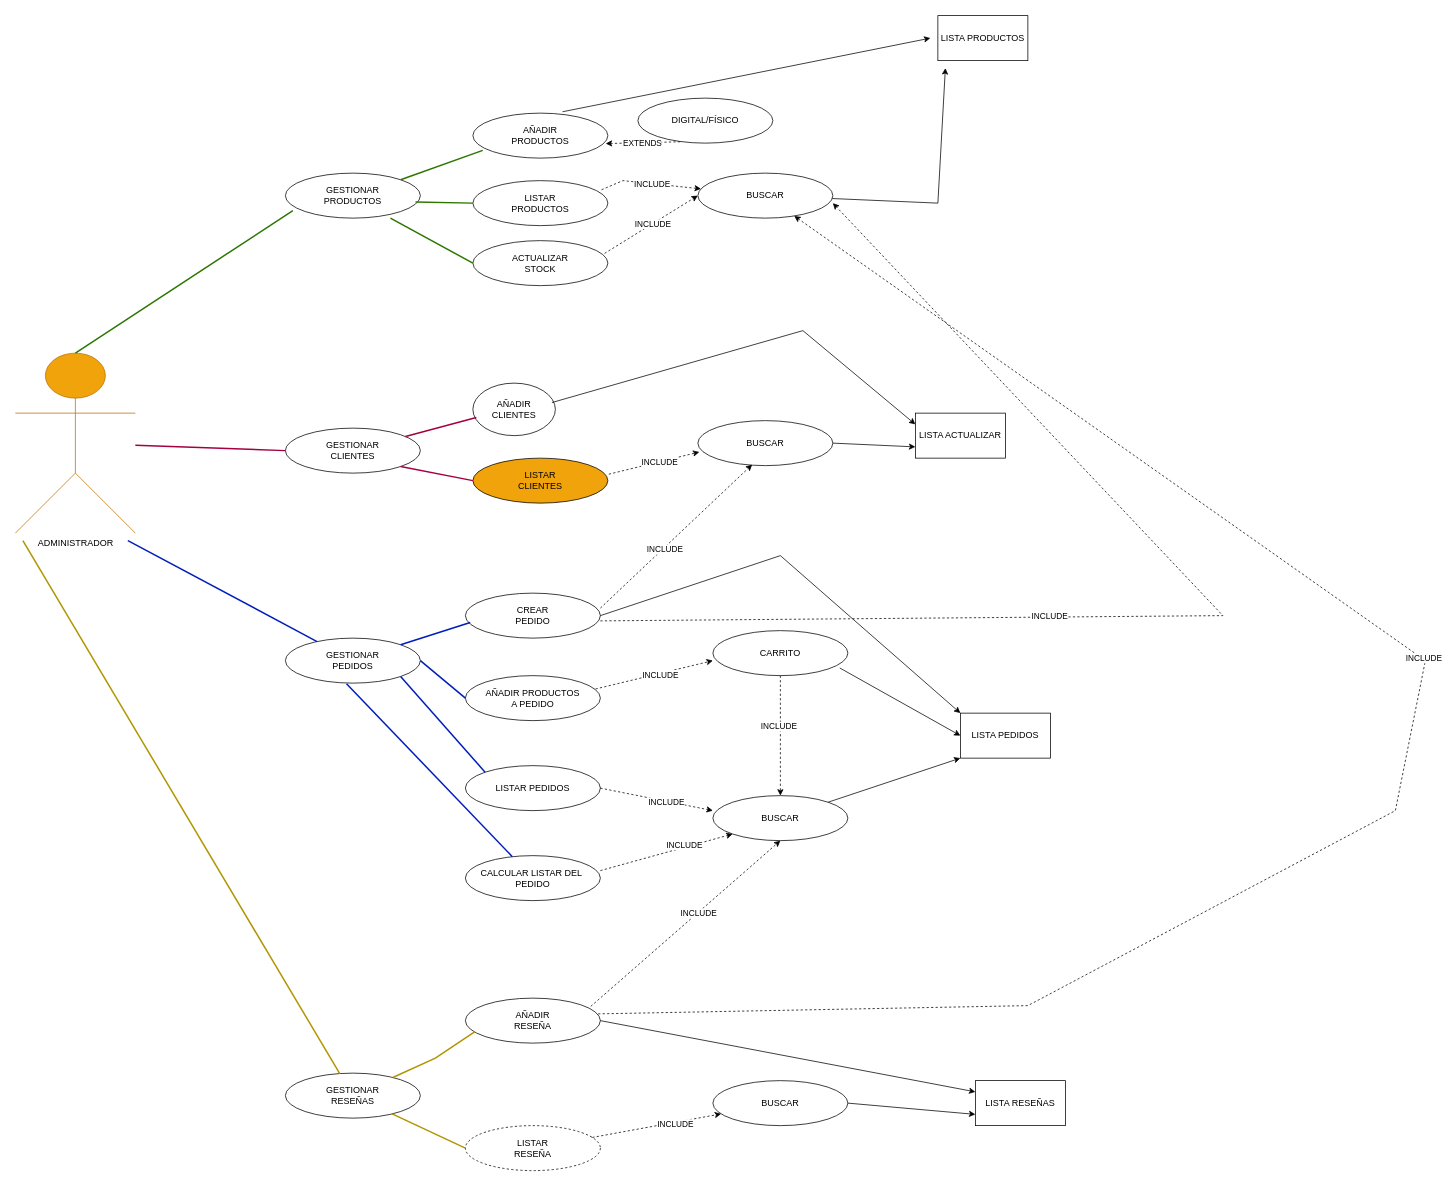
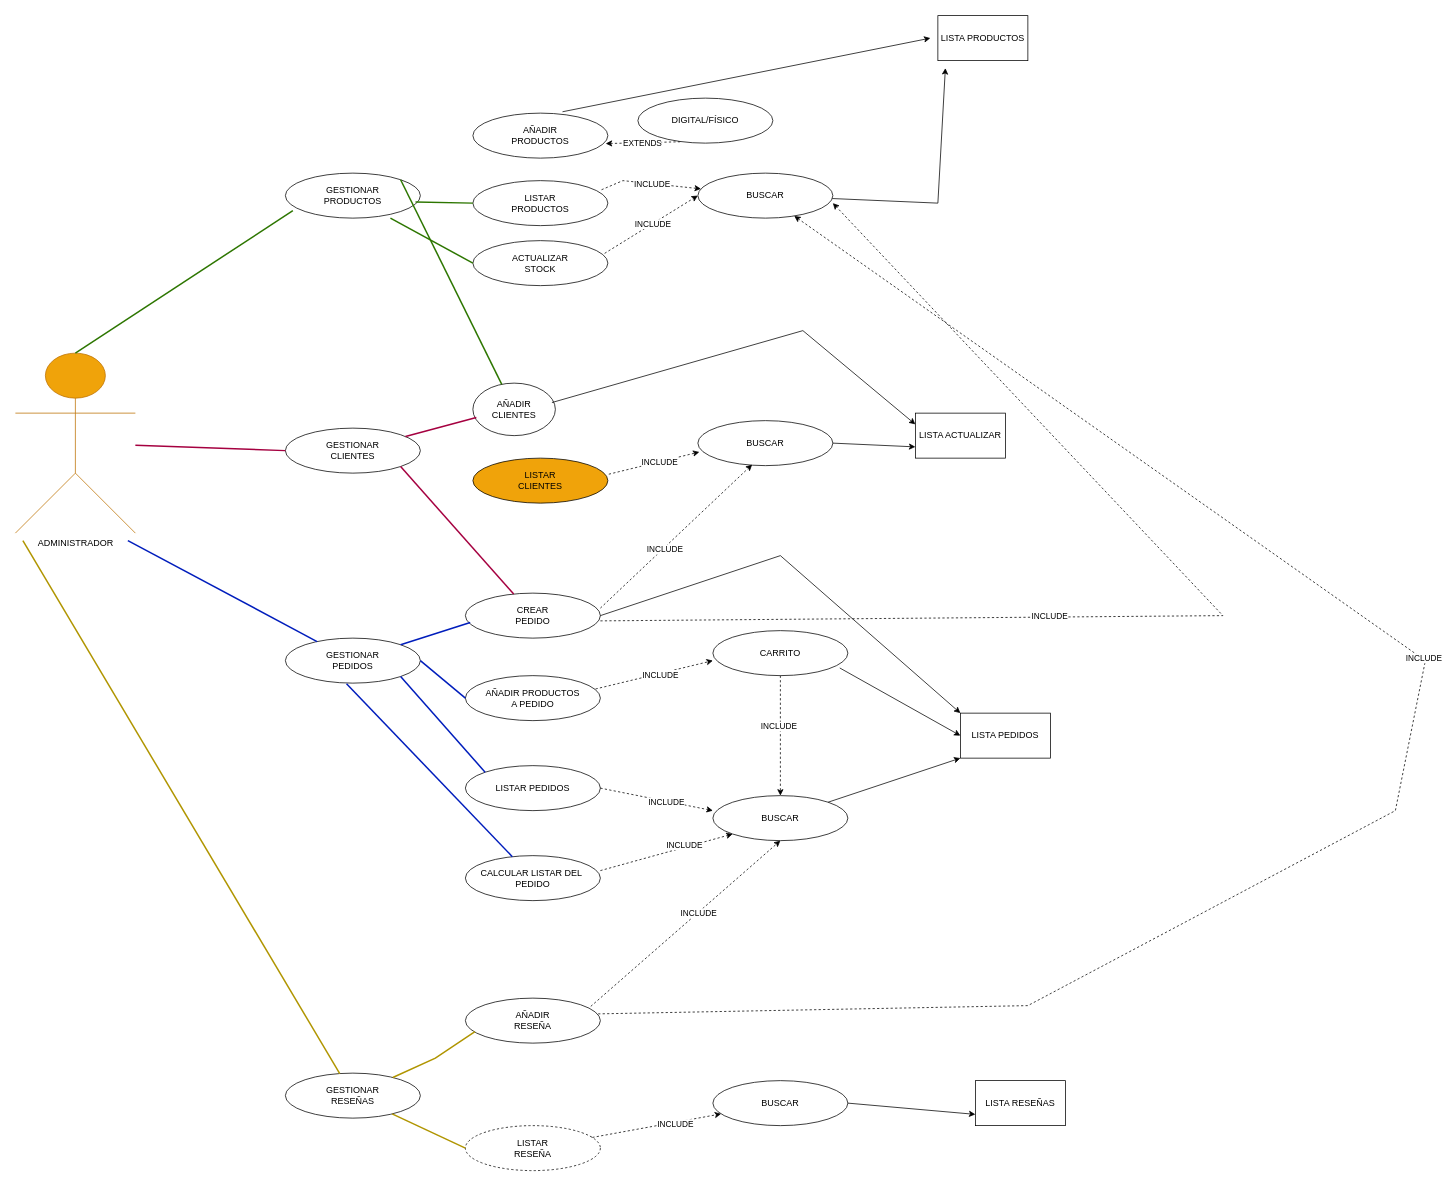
edge "AÑADIR PRODUCTOS" -- "GESTIONAR PRODUCTOS": now "AÑADIR CLIENTES" -- "GESTIONAR PRODUCTOS"
edge "GESTIONAR CLIENTES" -- "LISTAR CLIENTES": now "GESTIONAR CLIENTES" -- "CREAR PEDIDO"
edge "AÑADIR RESEÑA" -> "LISTA RESEÑAS": removed
